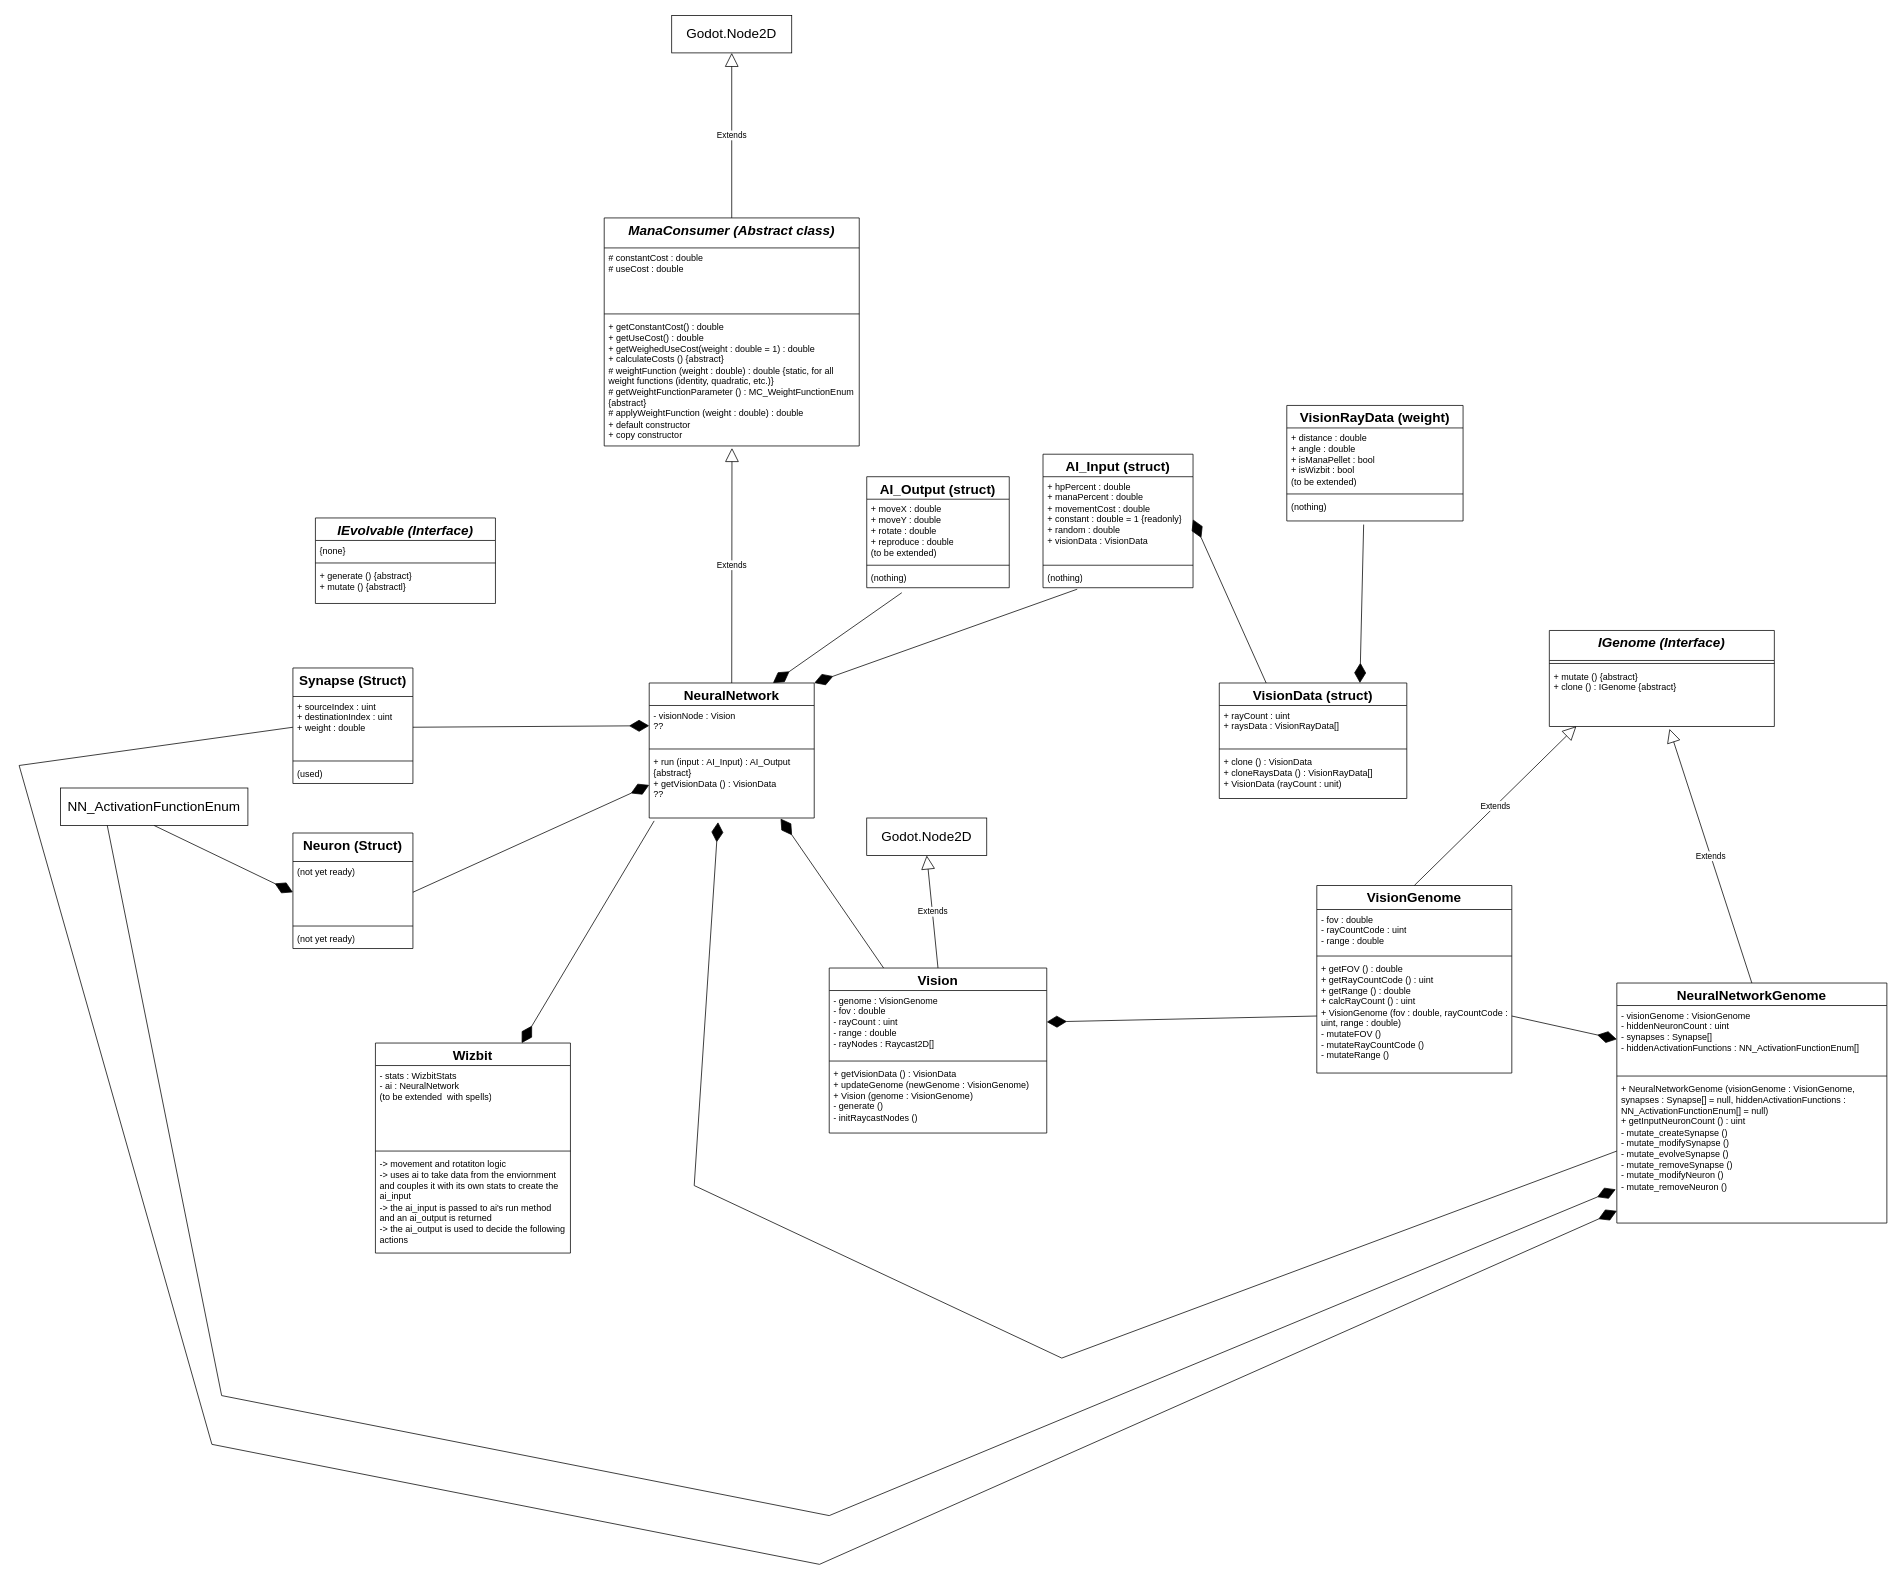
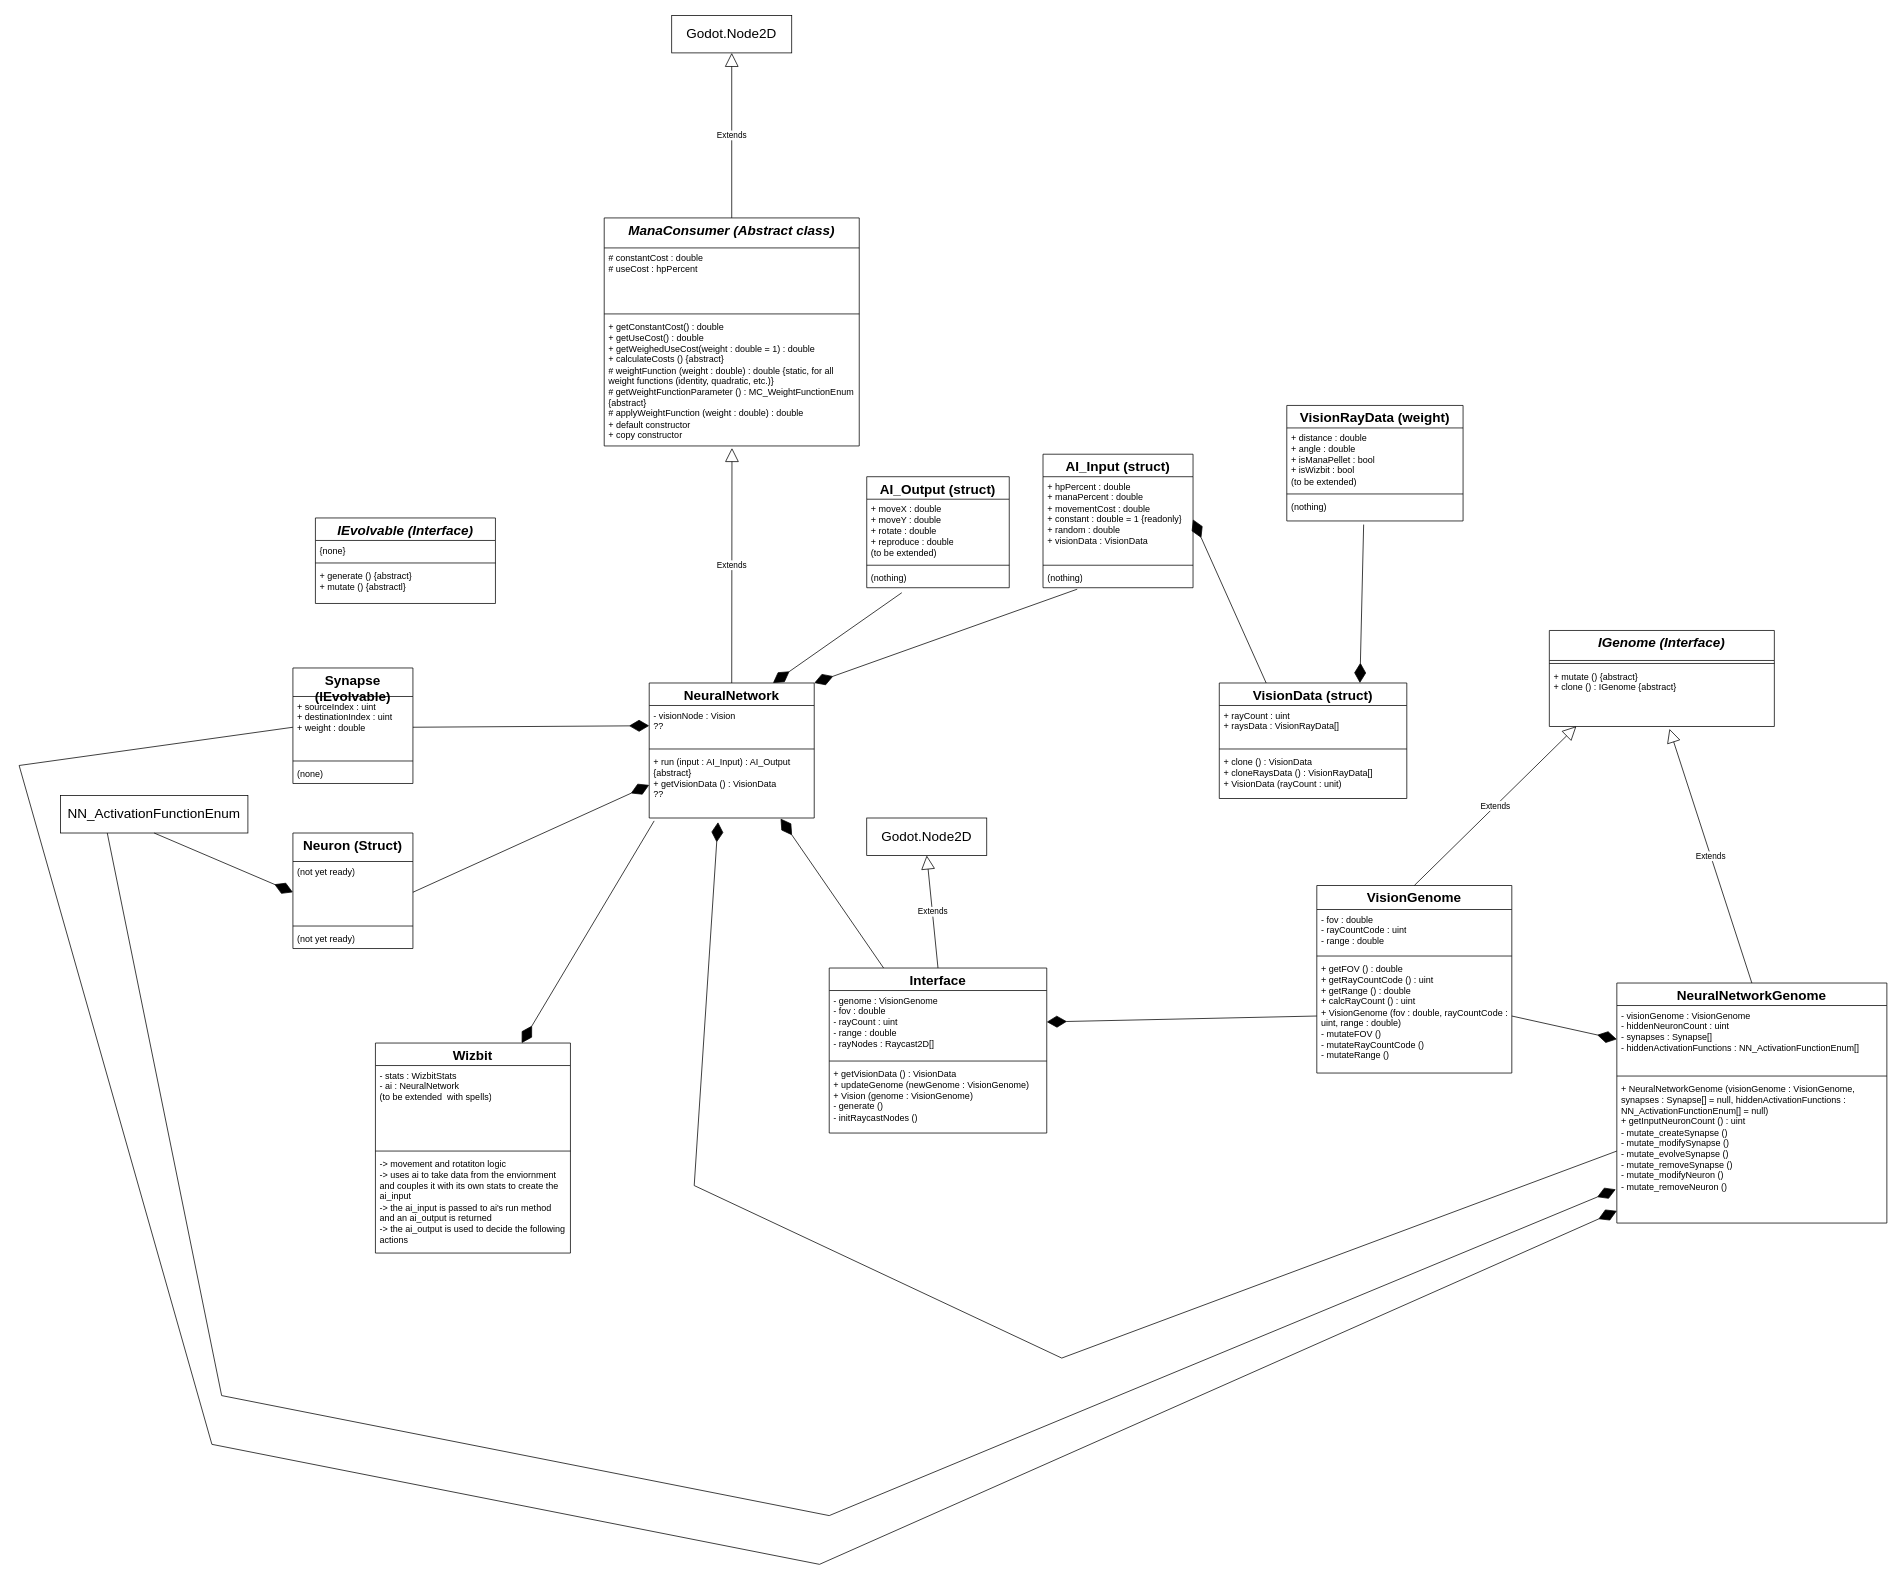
node "# constantCost : double # useCost : double": label "# constantCost : double # useCost : double" -> "# constantCost : double # useCost : hpPercent"
node "Synapse (Struct)": label "Synapse (Struct)" -> "Synapse (IEvolvable)"
node "(used)": label "(used)" -> "(none)"
node "NN_ActivationFunctionEnum": moved (154, 807) -> (154, 814)
node "Vision": label "Vision" -> "Interface"
